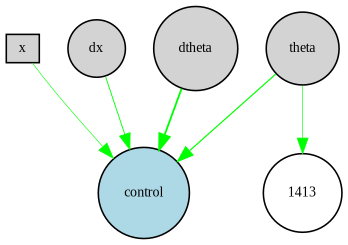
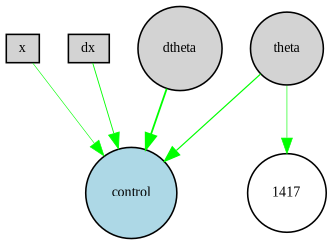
node "dx": shape circle -> box
node "1413": label "1413" -> "1417"
